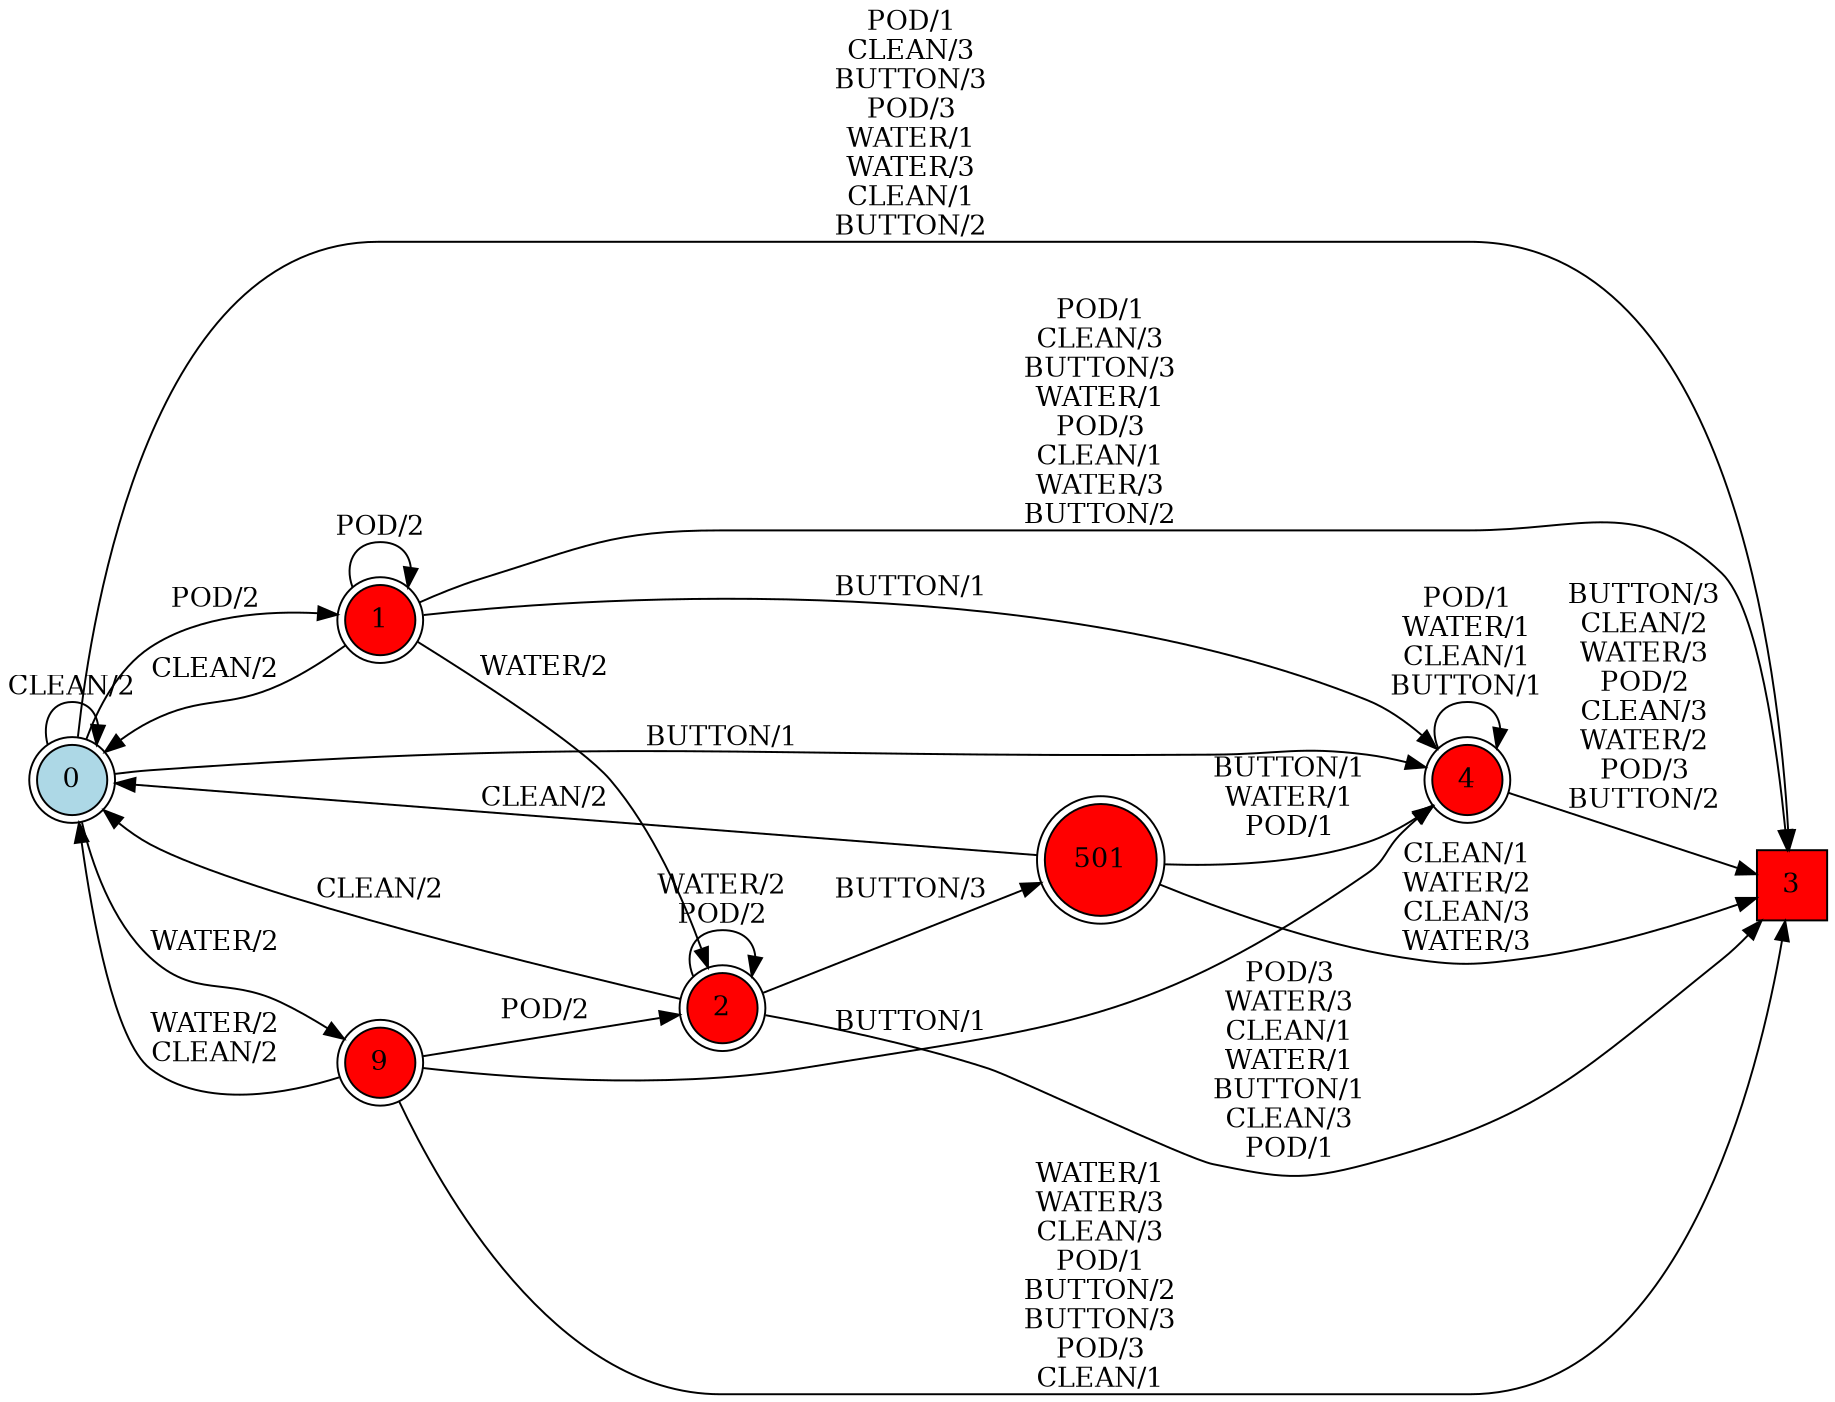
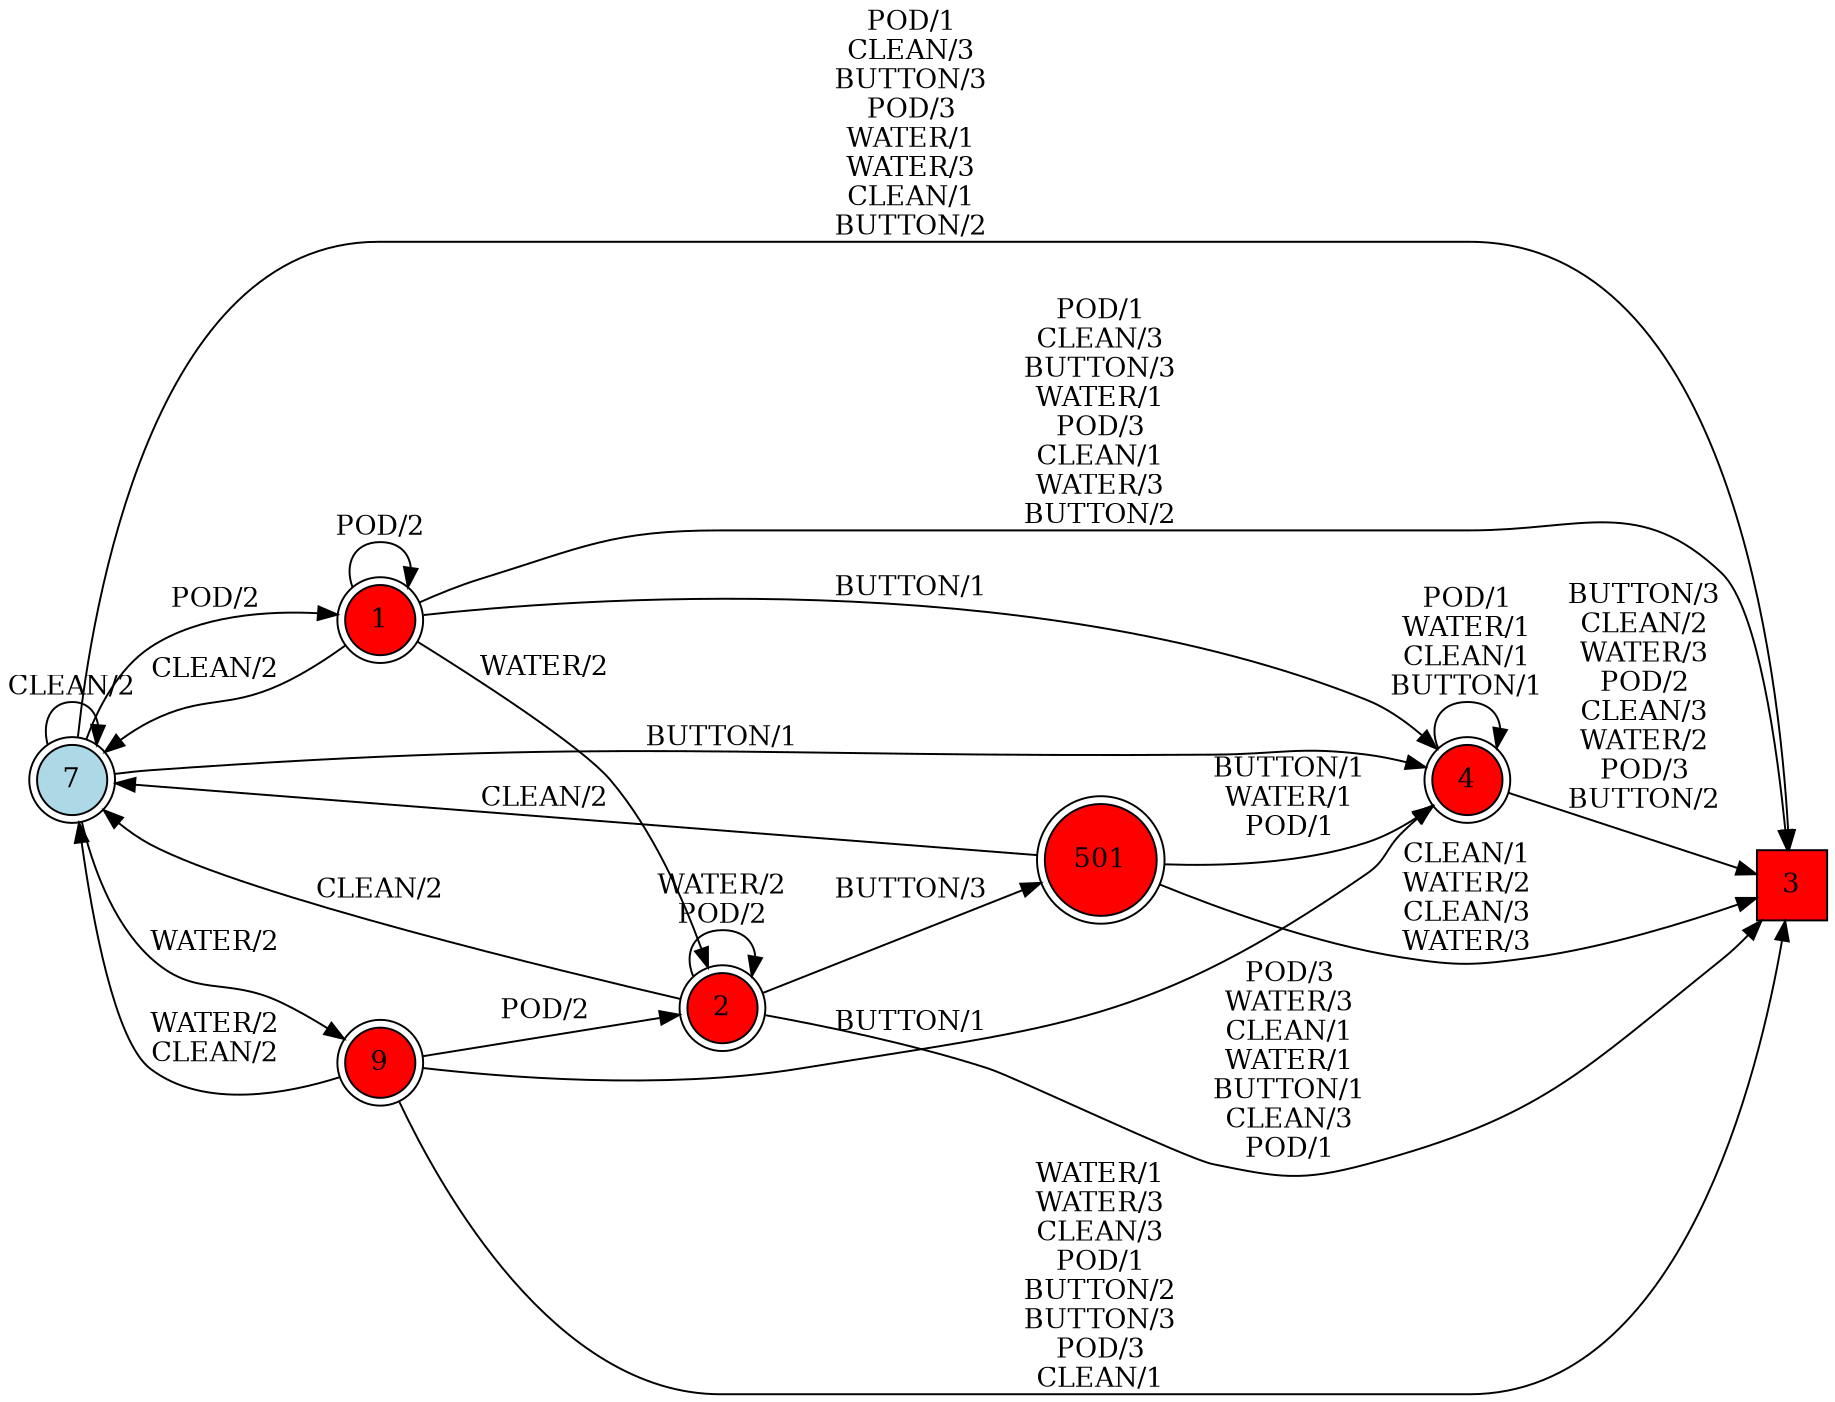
node "0": label "0" -> "7"
